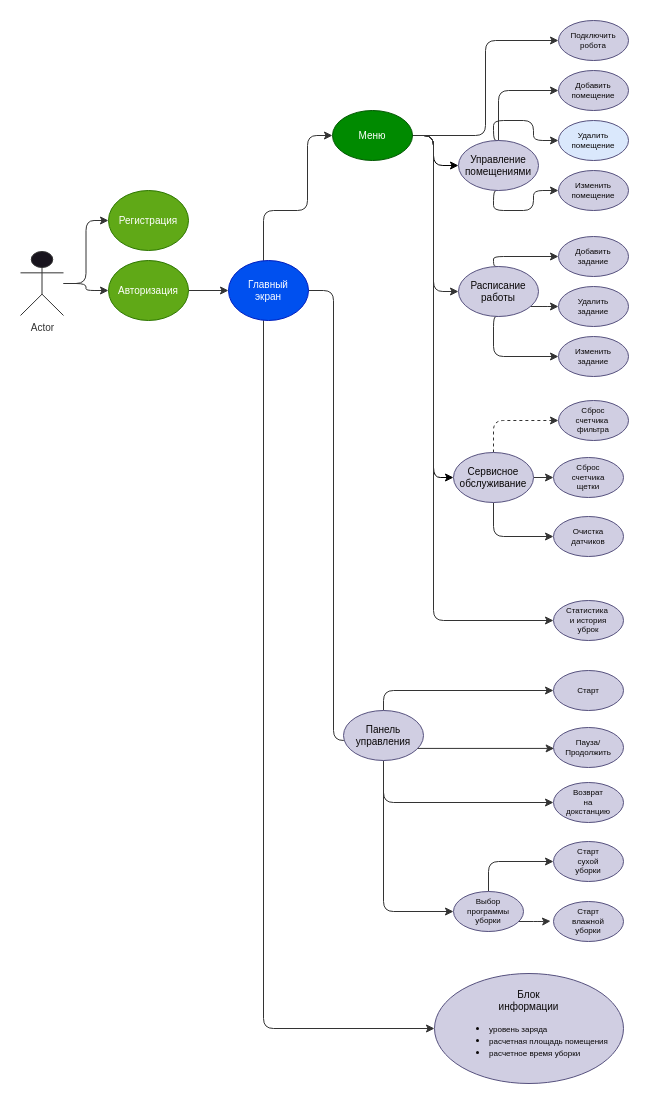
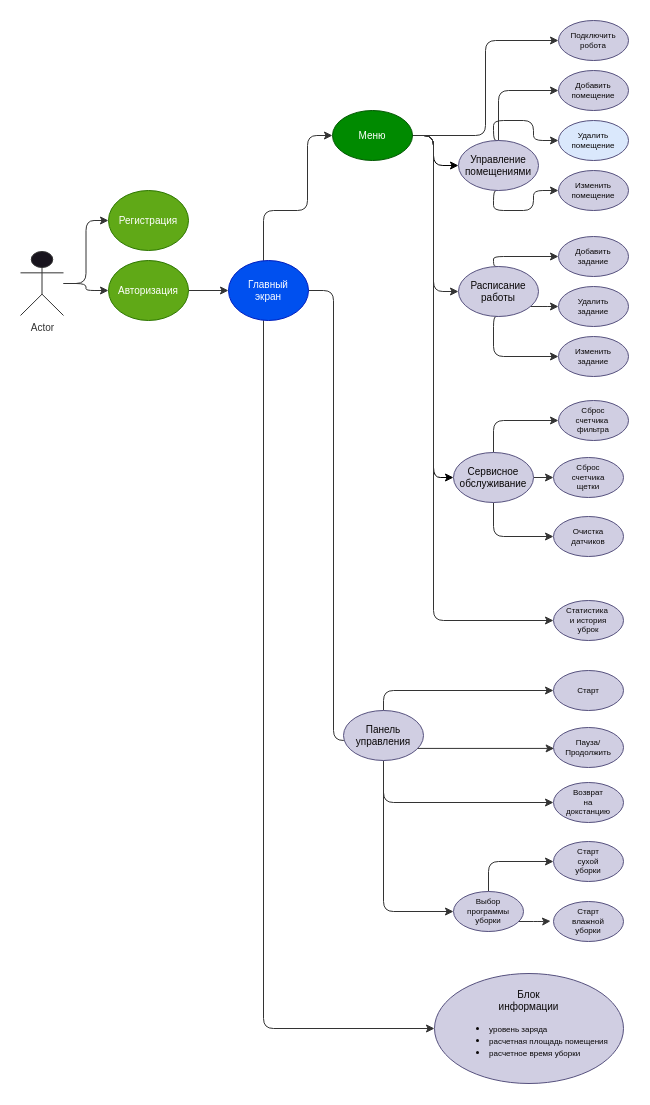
edge "Сервисное обслуживание" -> "Сброс счетчика фильтра": style dashed -> solid
